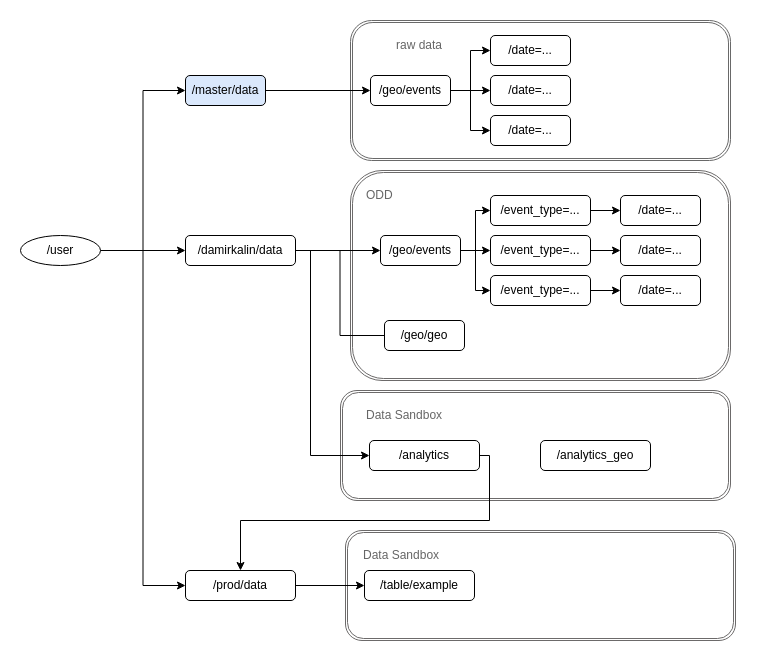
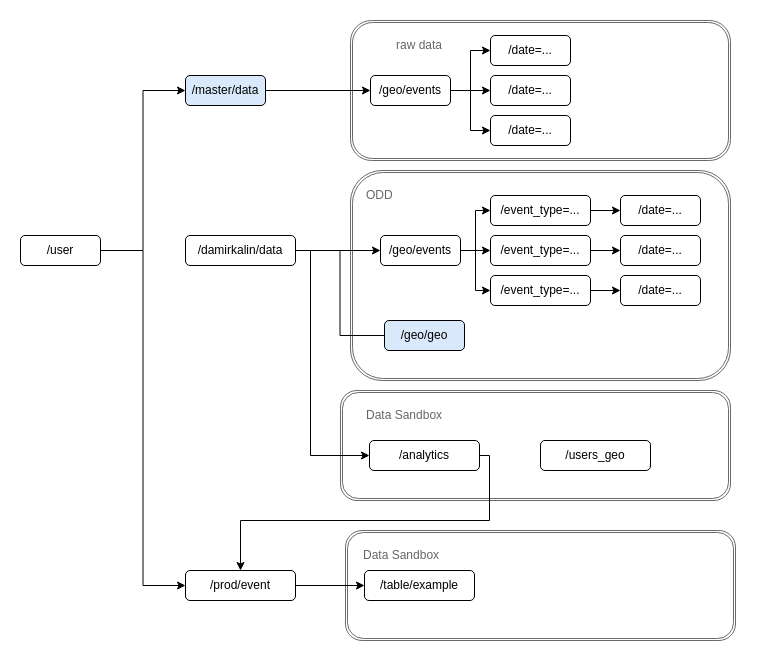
node "/user": shape ellipse -> rounded rectangle
edge "/user" -> "/damirkalin/data": removed
node "/geo/geo": fillcolor #ffffff -> #dae8fc
node "/analytics_geo": label "/analytics_geo" -> "/users_geo"
node "/prod/data": label "/prod/data" -> "/prod/event"
